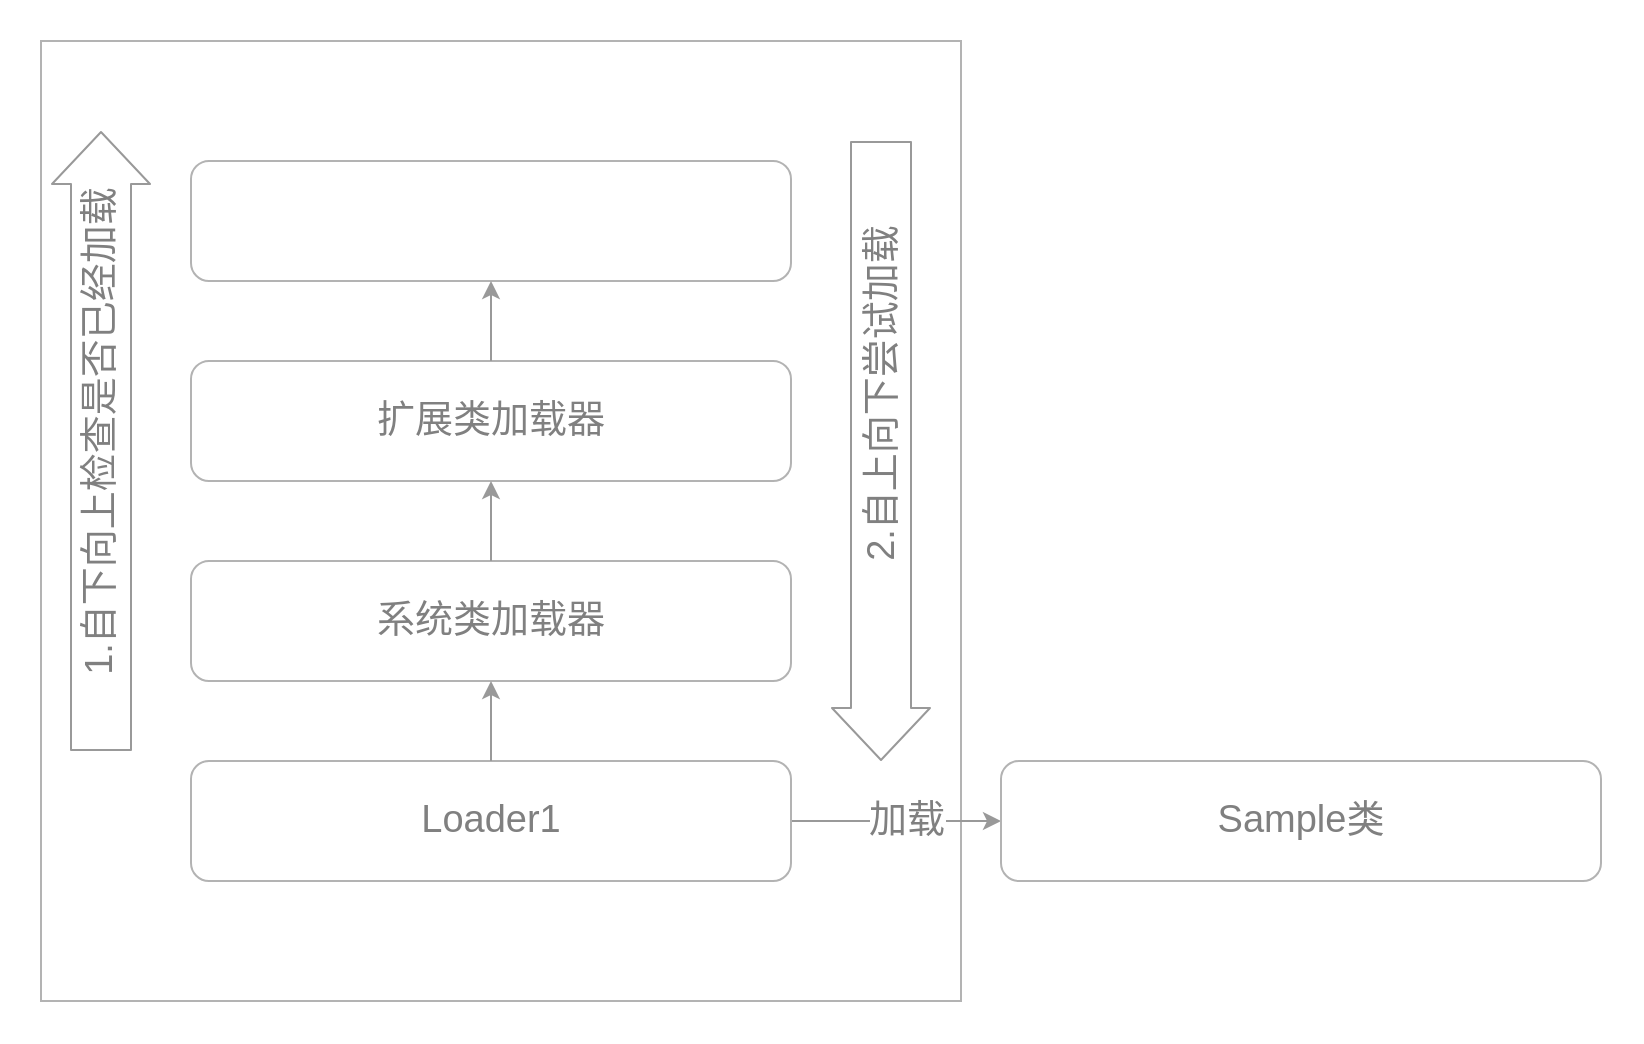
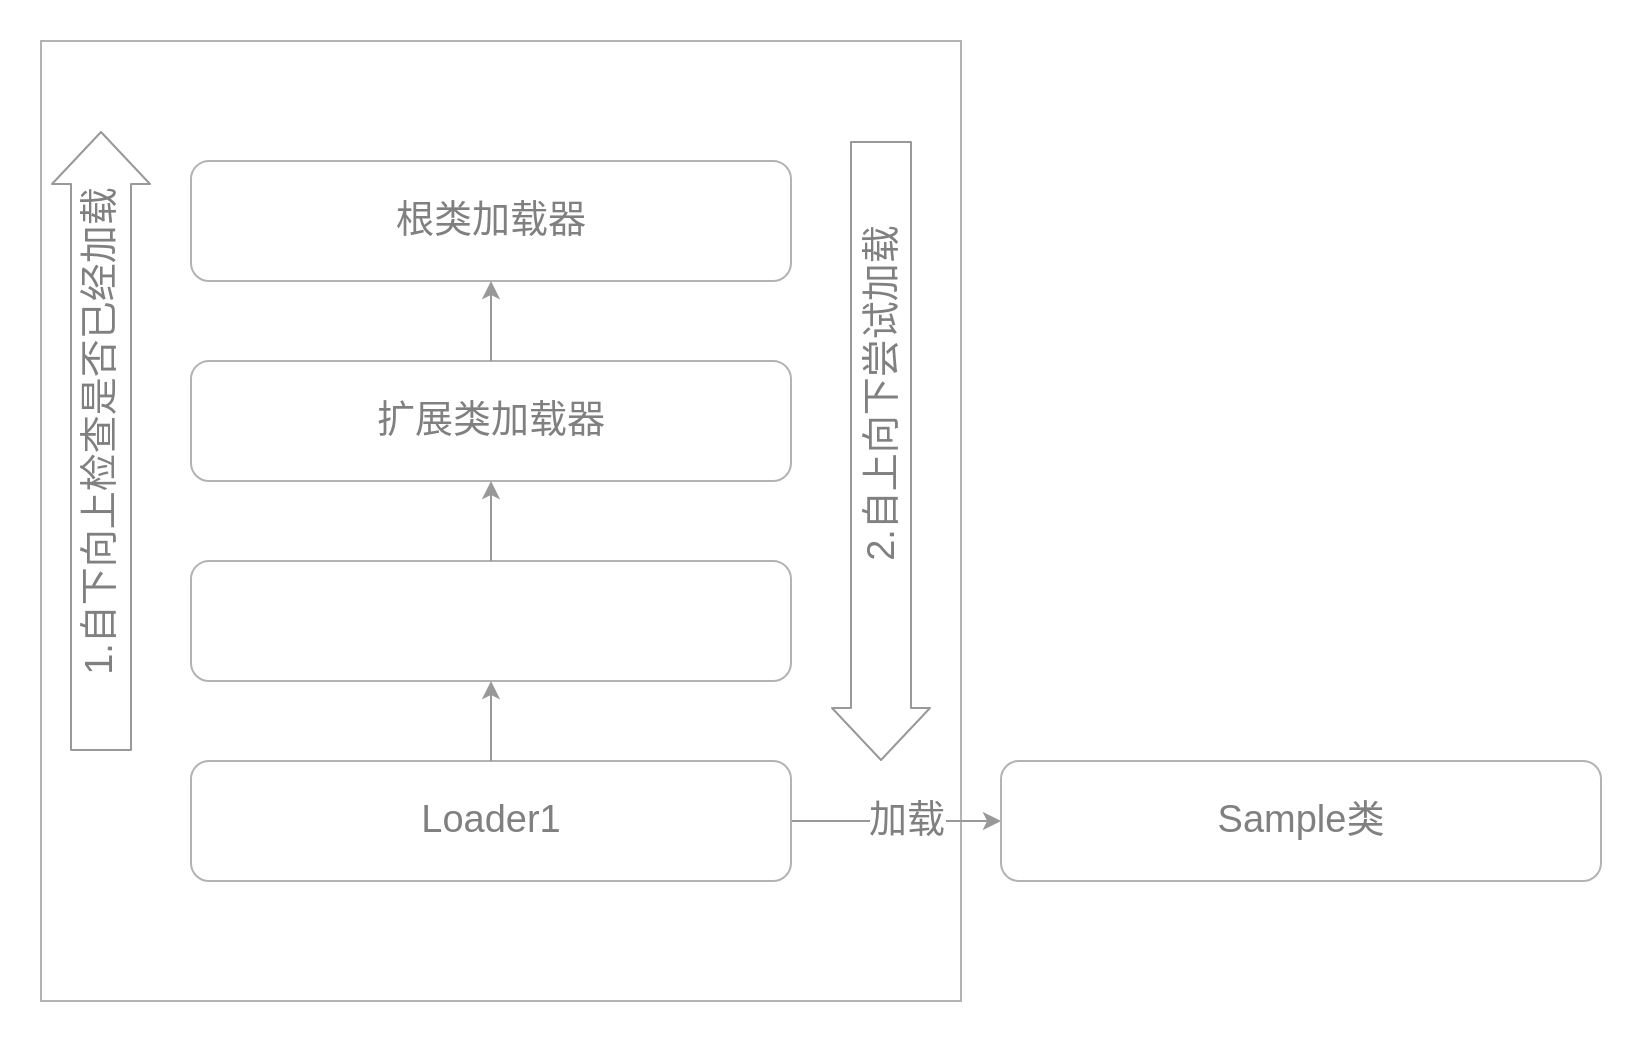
node "根类加载器": added
node "系统类加载器": removed
